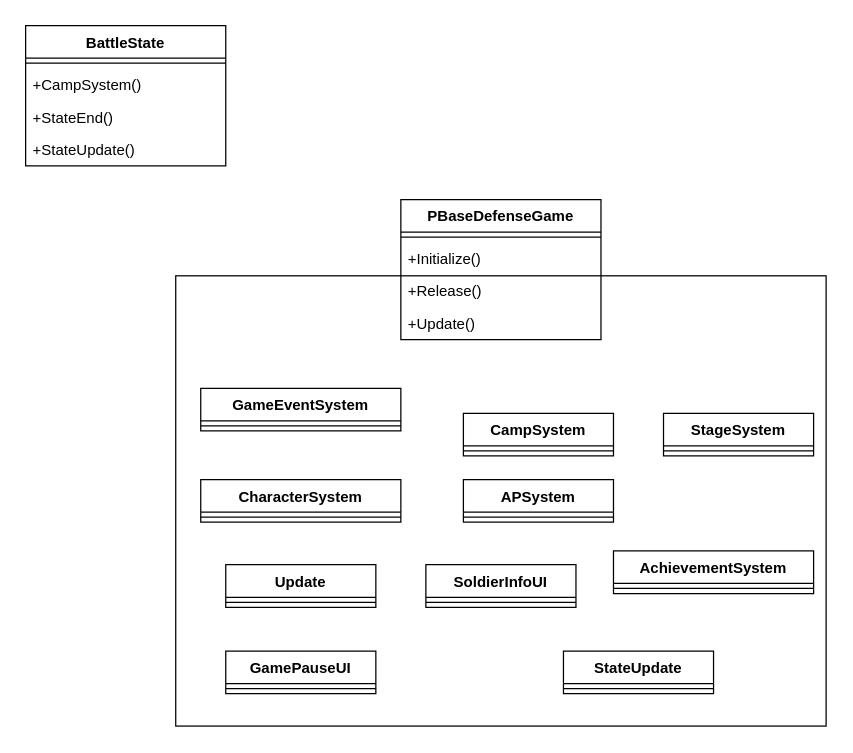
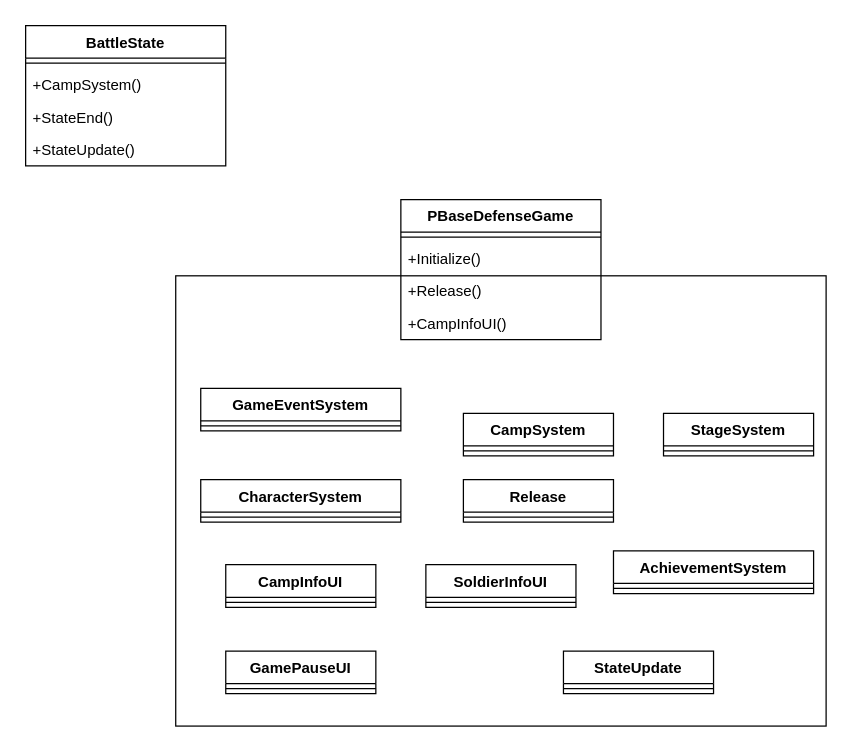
node "+Update()": label "+Update()" -> "+CampInfoUI()"
node "APSystem": label "APSystem" -> "Release"
node "Update": label "Update" -> "CampInfoUI"
